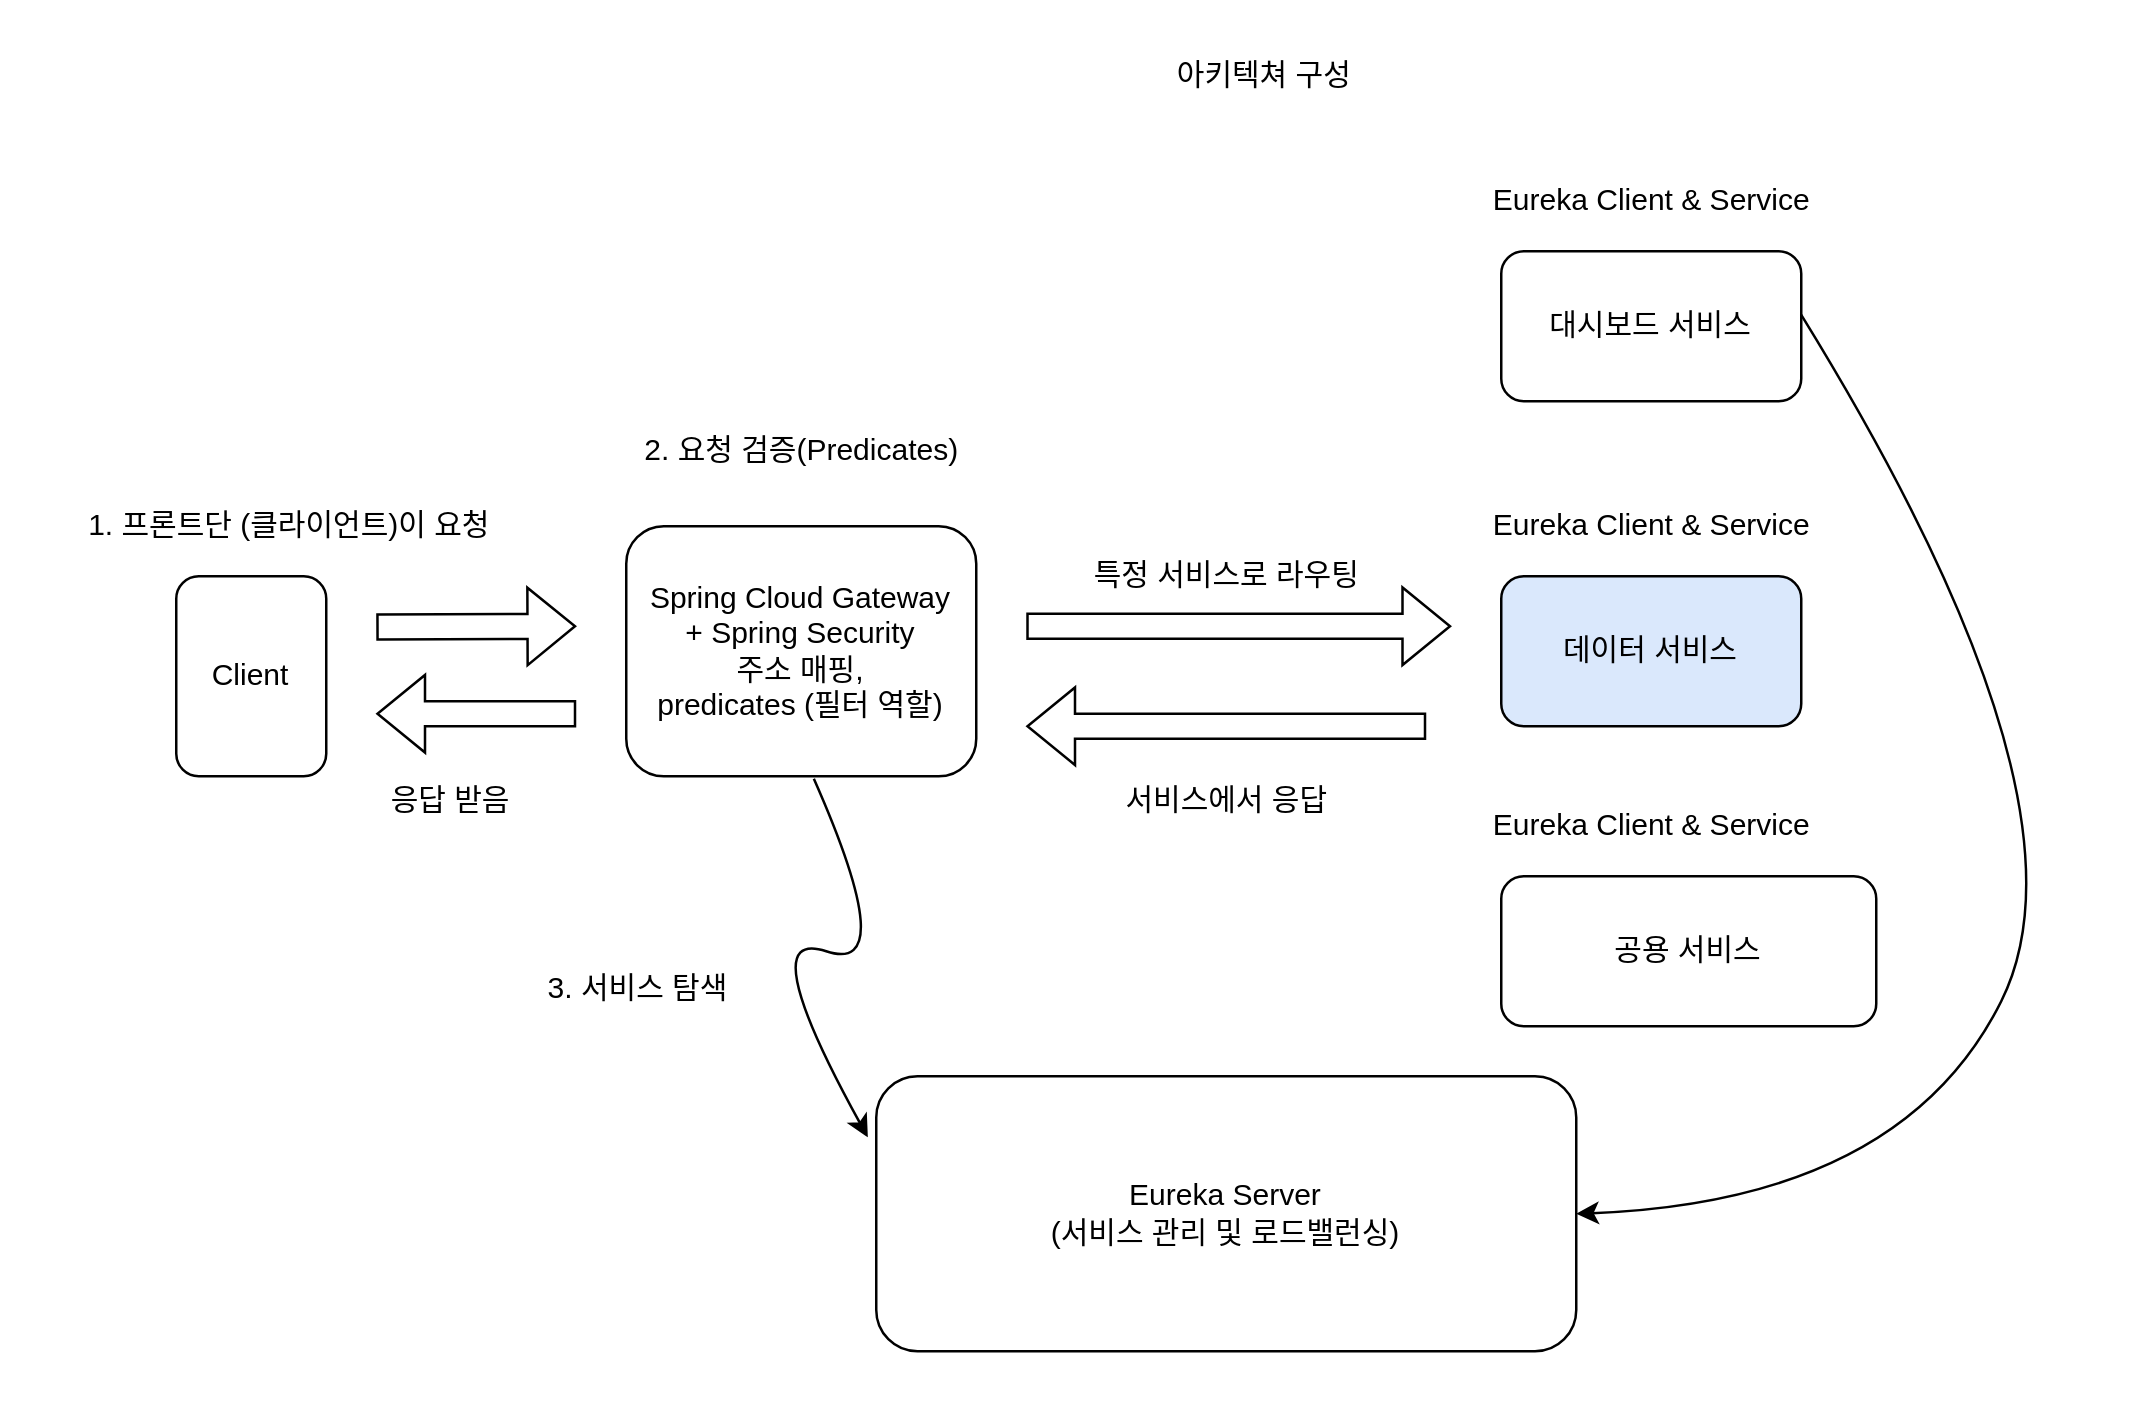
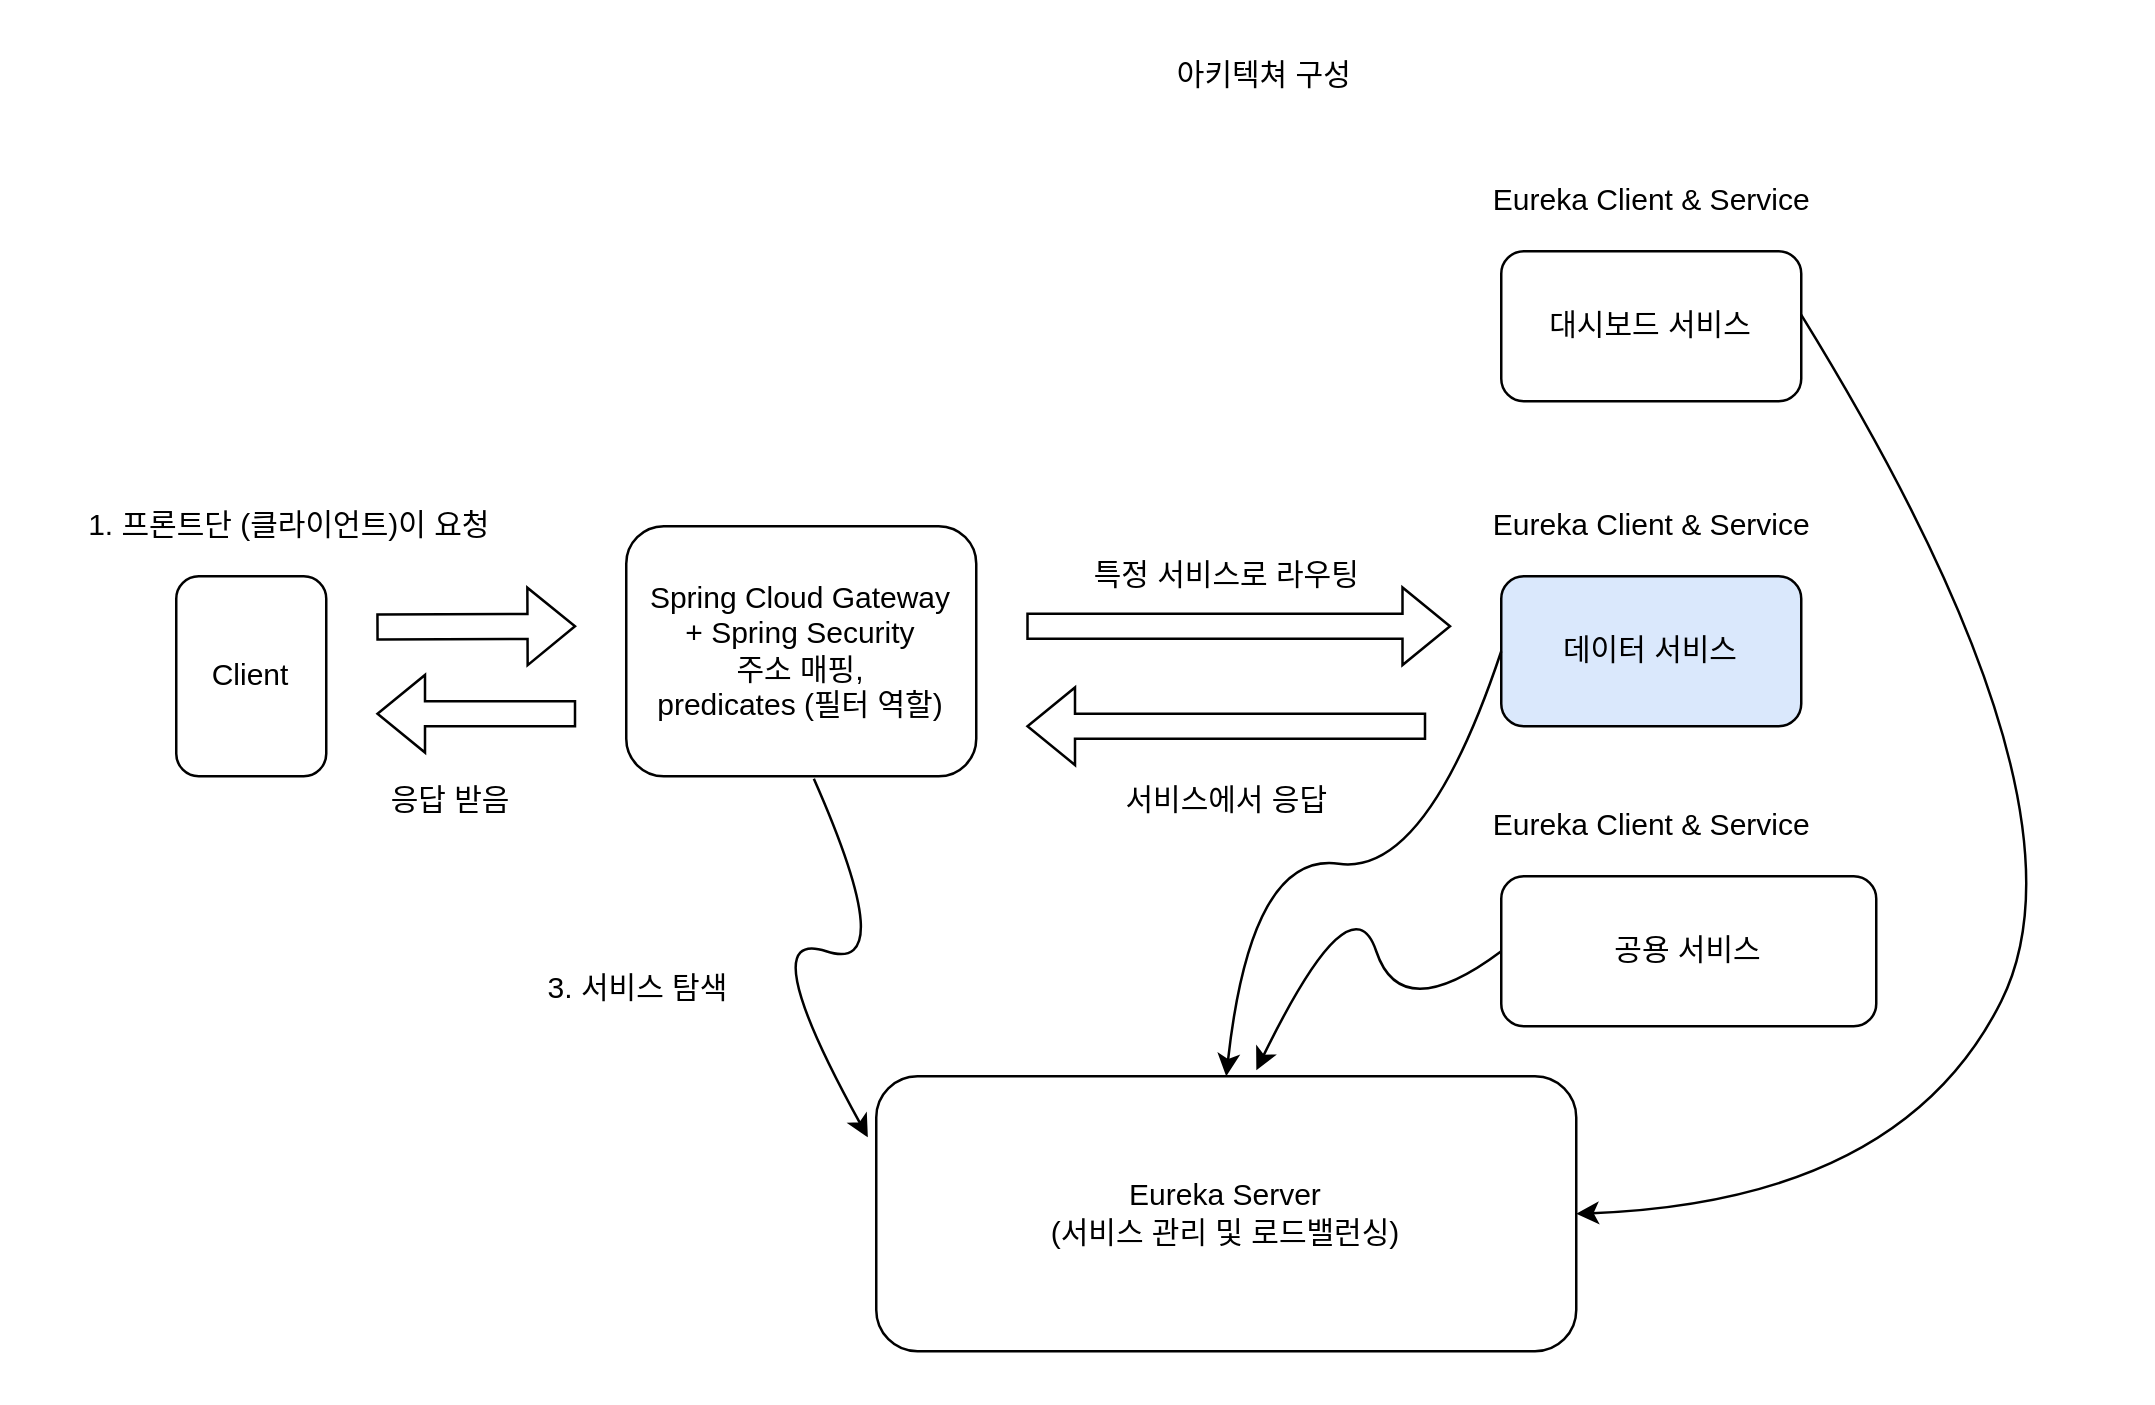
node "2. 요청 검증(Predicates)": removed
edge "데이터 서비스" -> "Eureka Server (서비스 관리 및 로드밸런싱)": added
edge "공용 서비스" -> "Eureka Server (서비스 관리 및 로드밸런싱)": added
